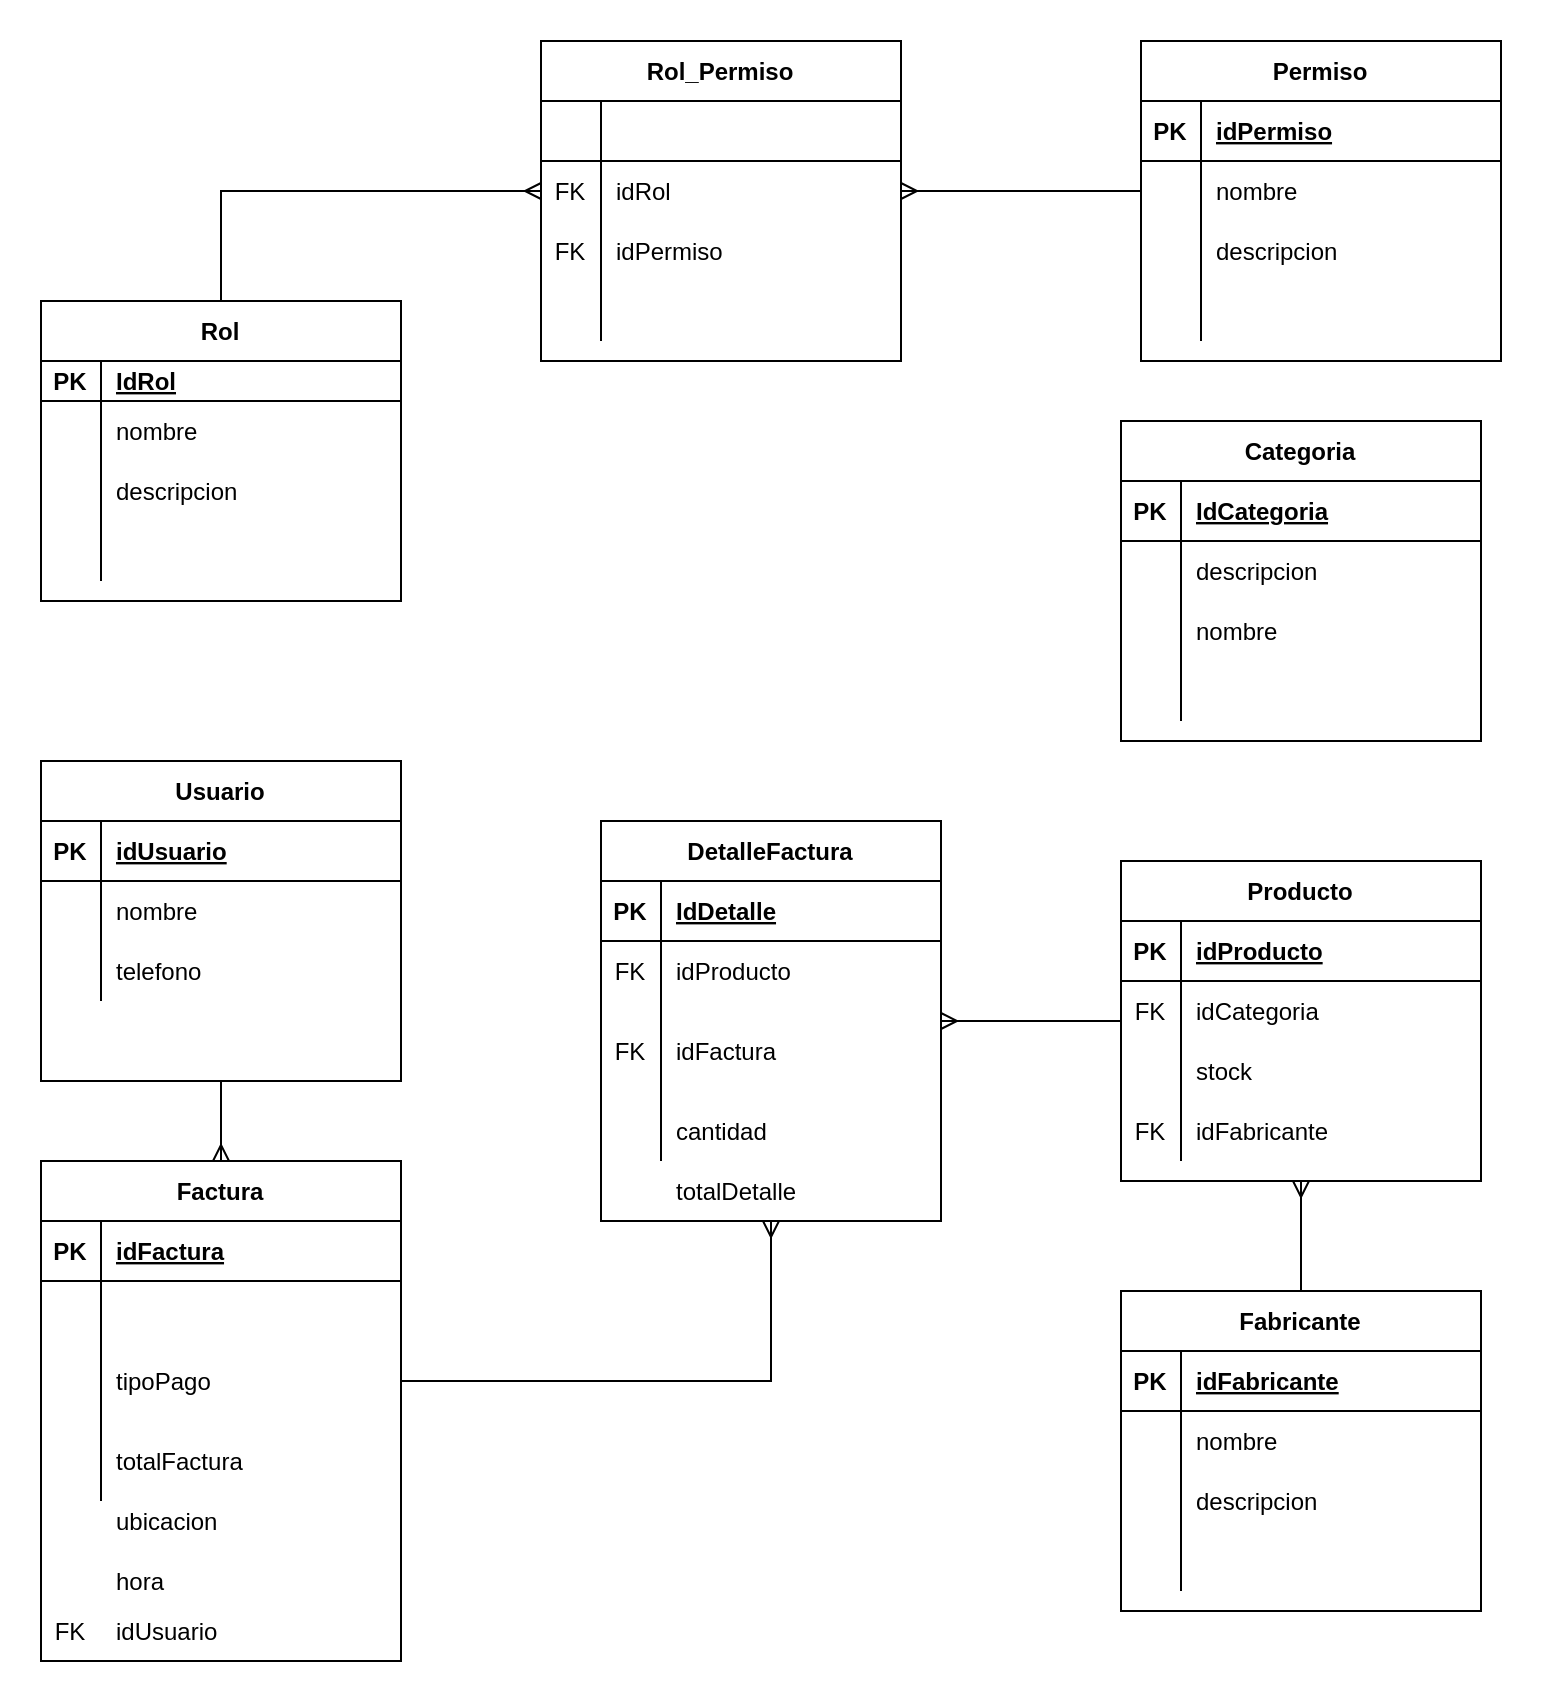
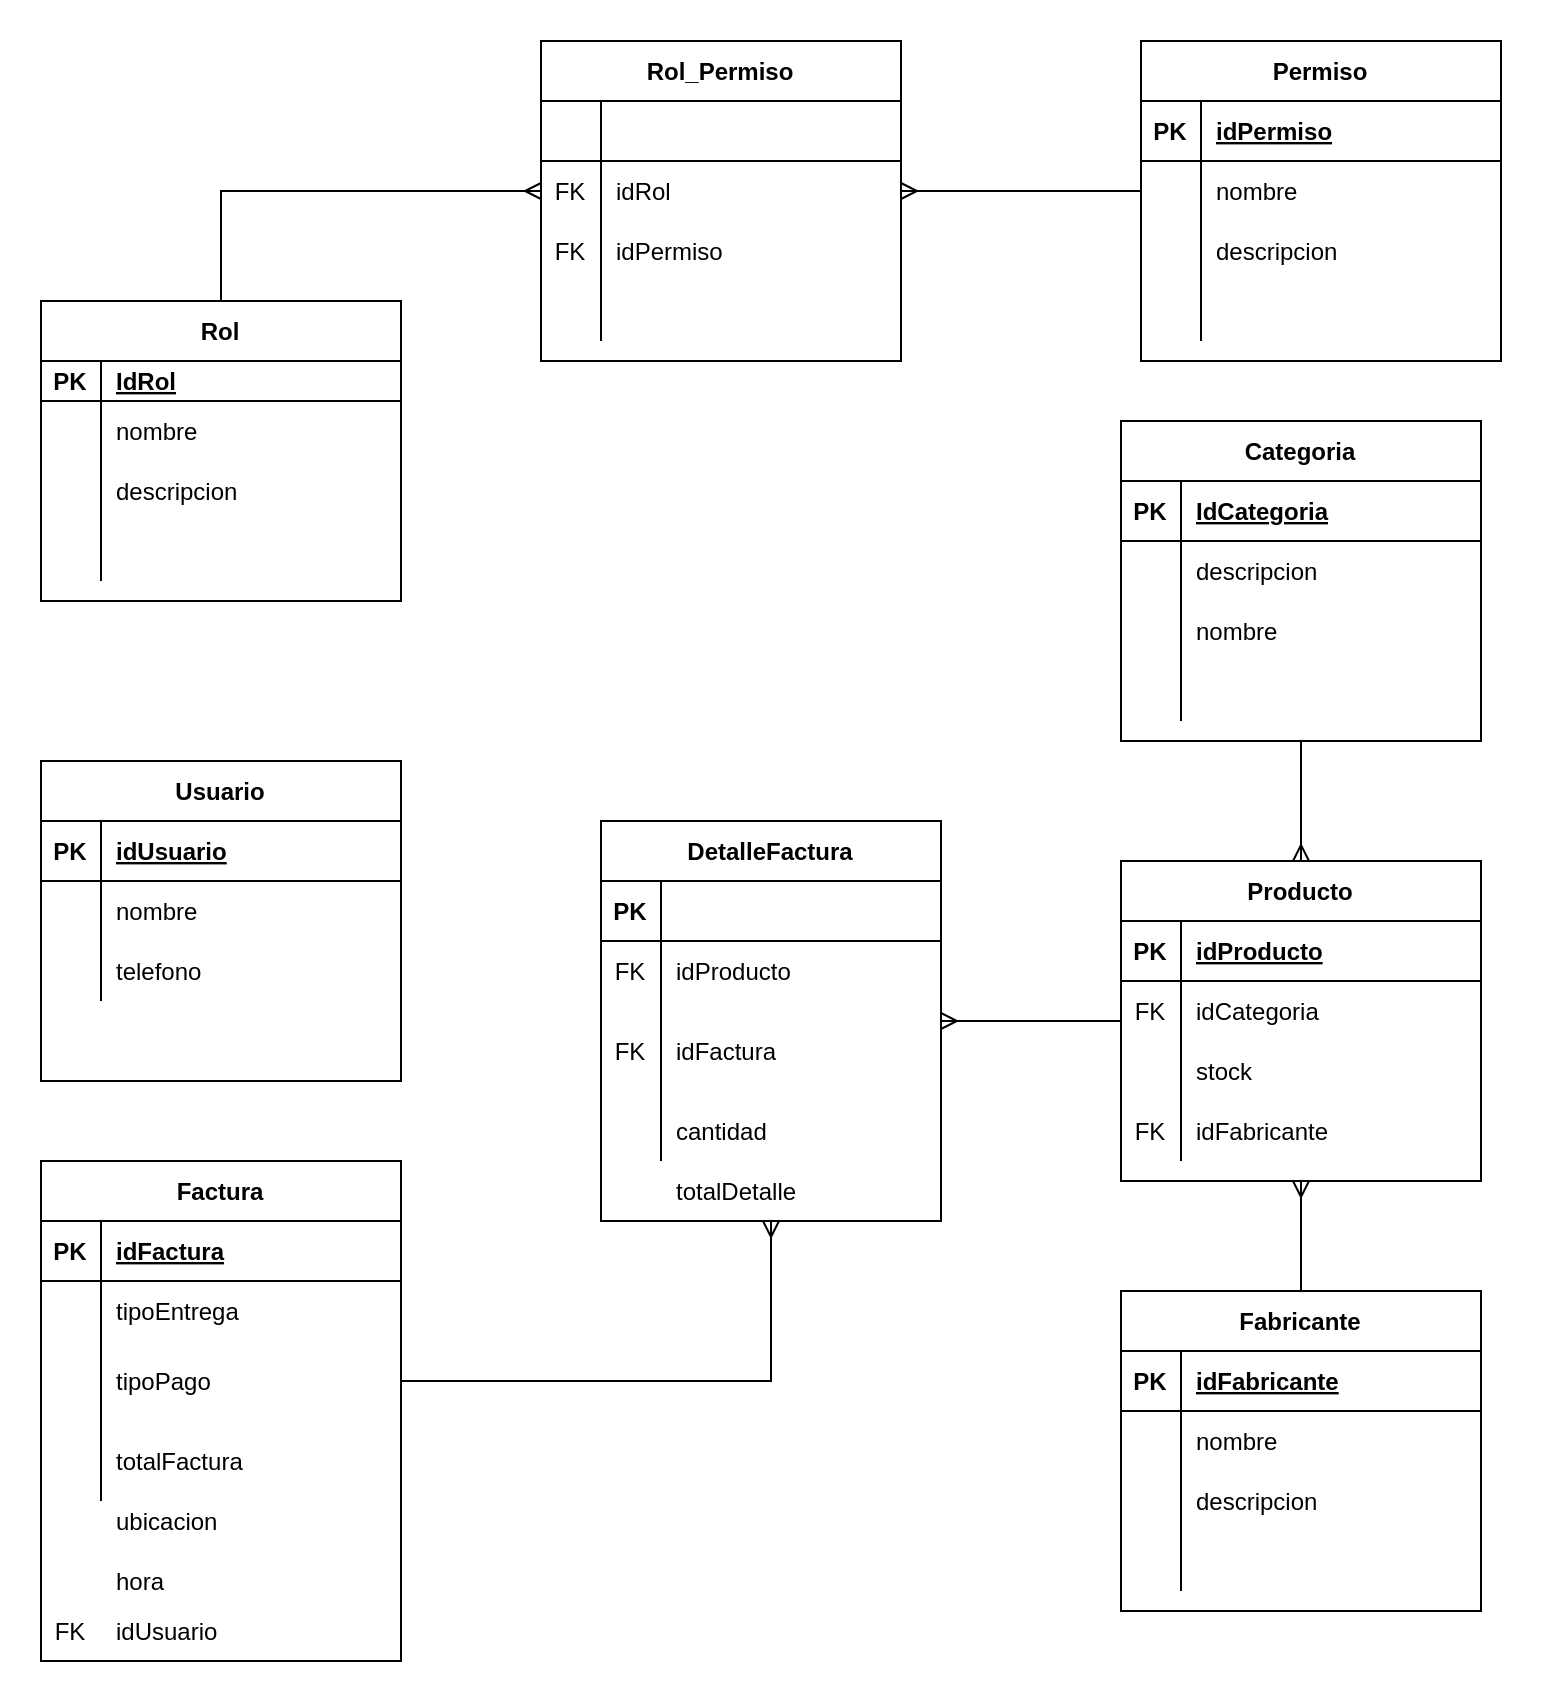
edge "Categoria" -> "Producto": added
node "IdDetalle": removed
edge "Usuario" -> "Factura": removed
node "tipoEntrega": added
